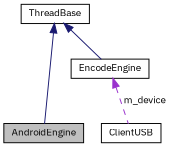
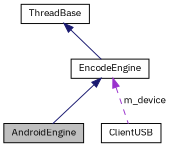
edge "AndroidEngine" -> "ThreadBase": now "AndroidEngine" -> "EncodeEngine"
